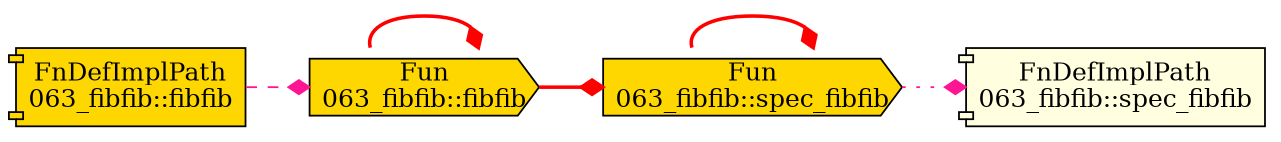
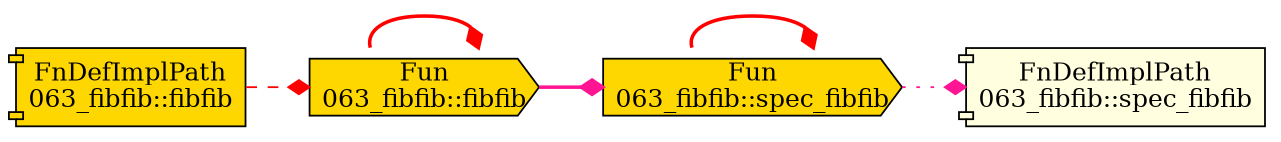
edge "FnDefImplPath 063_fibfib::fibfib" -> "Fun 063_fibfib::fibfib": color deeppink -> red
edge "Fun 063_fibfib::fibfib" -> "Fun 063_fibfib::spec_fibfib": color red -> deeppink
